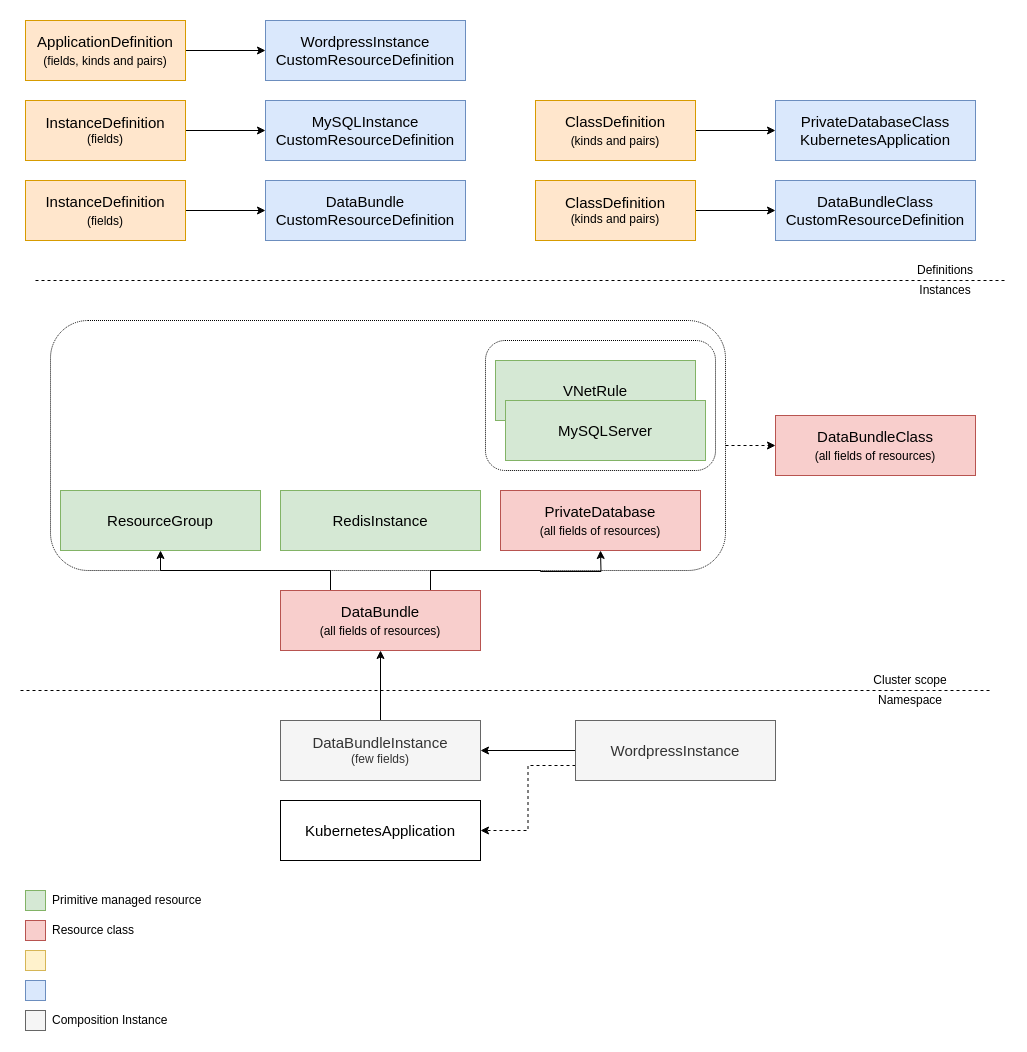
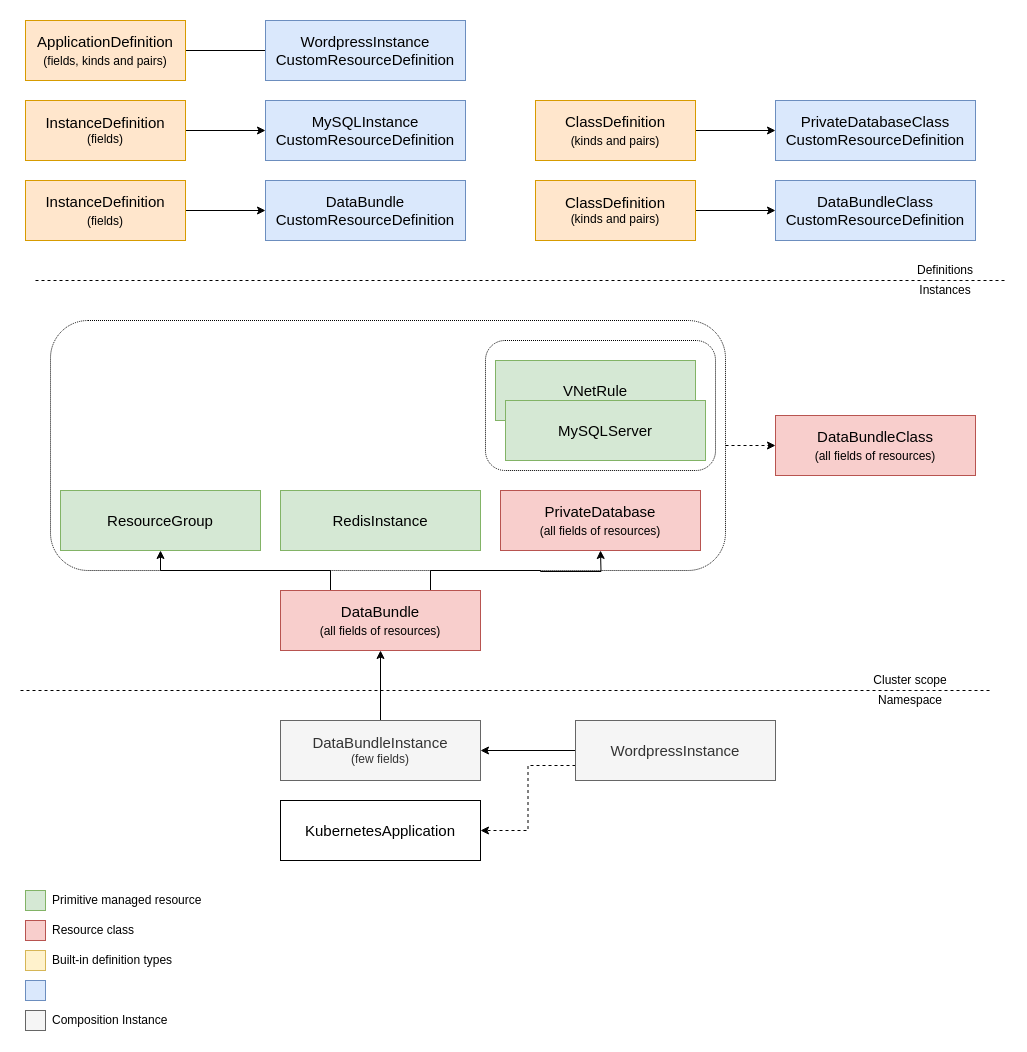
edge "ApplicationDefinition (fields, kinds and pairs)" -> "WordpressInstance CustomResourceDefinition": arrowhead classic -> none
node "PrivateDatabaseClass KubernetesApplication": label "PrivateDatabaseClass KubernetesApplication" -> "PrivateDatabaseClass CustomResourceDefinition"
node "Built-in definition types": added
